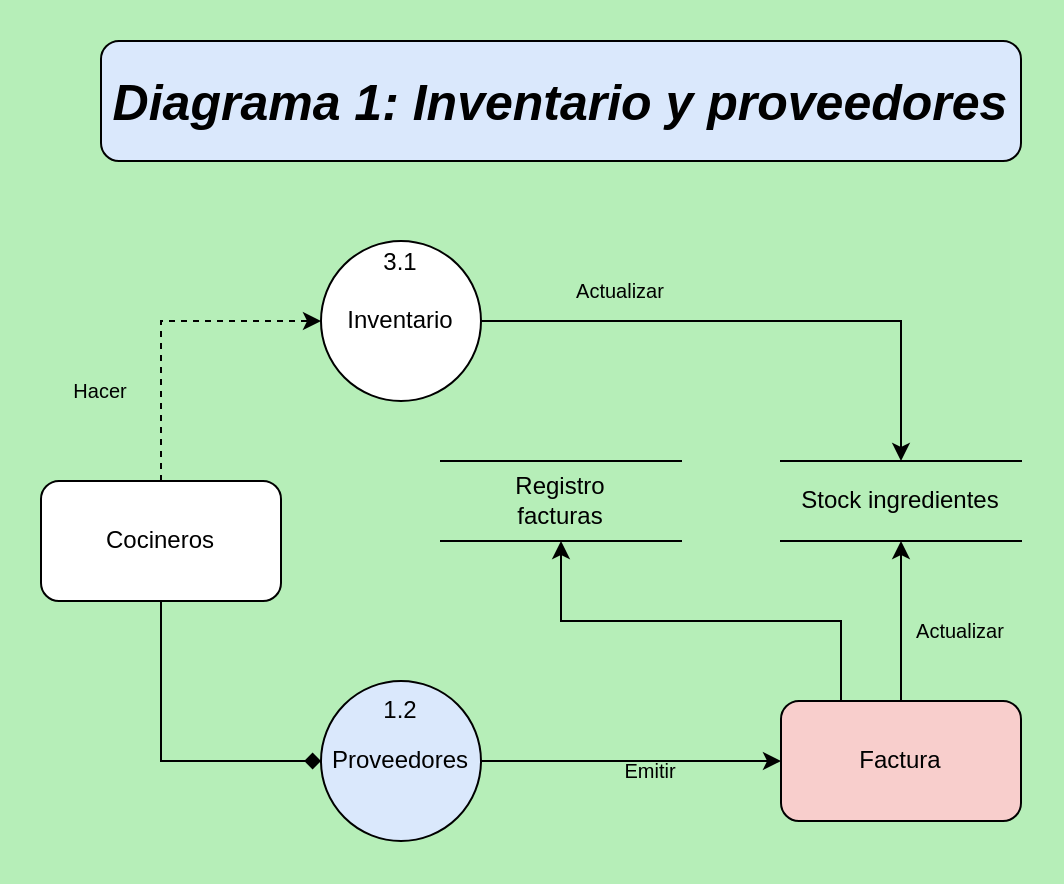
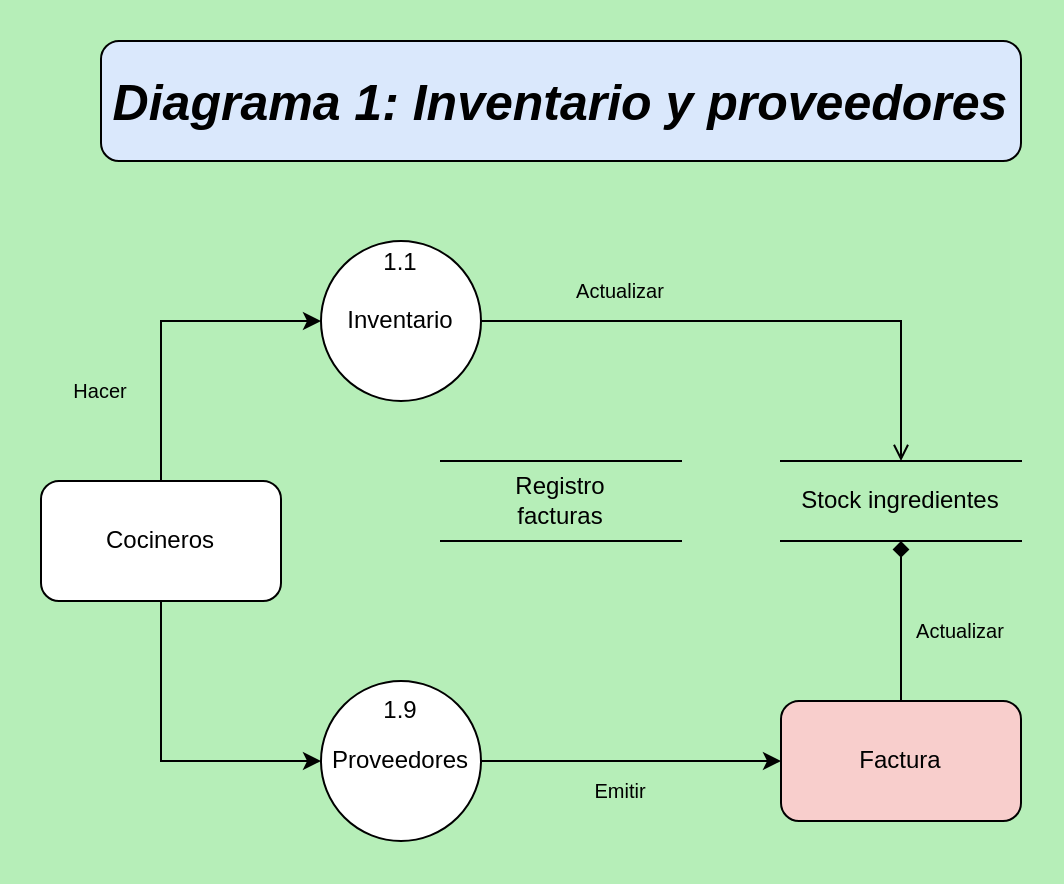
node "3.1": label "3.1" -> "1.1"
edge "Cocineros" -> "Inventario": style dashed -> solid
edge "Inventario" -> "Stock ingredientes": arrowhead classic -> open
edge "Factura" -> "Stock ingredientes": arrowhead classic -> diamond
edge "Factura" -> "Registro facturas": removed
node "1.2": label "1.2" -> "1.9"
edge "Cocineros" -> "Proveedores": arrowhead diamond -> classic
node "Proveedores": fillcolor #dae8fc -> #ffffff
node "Emitir": moved (651, 771) -> (621, 791)
